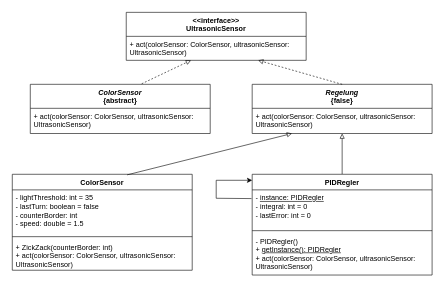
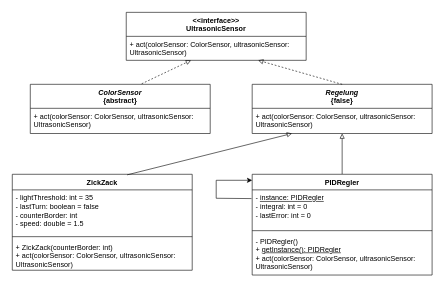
node "ColorSensor": label "ColorSensor" -> "ZickZack"
